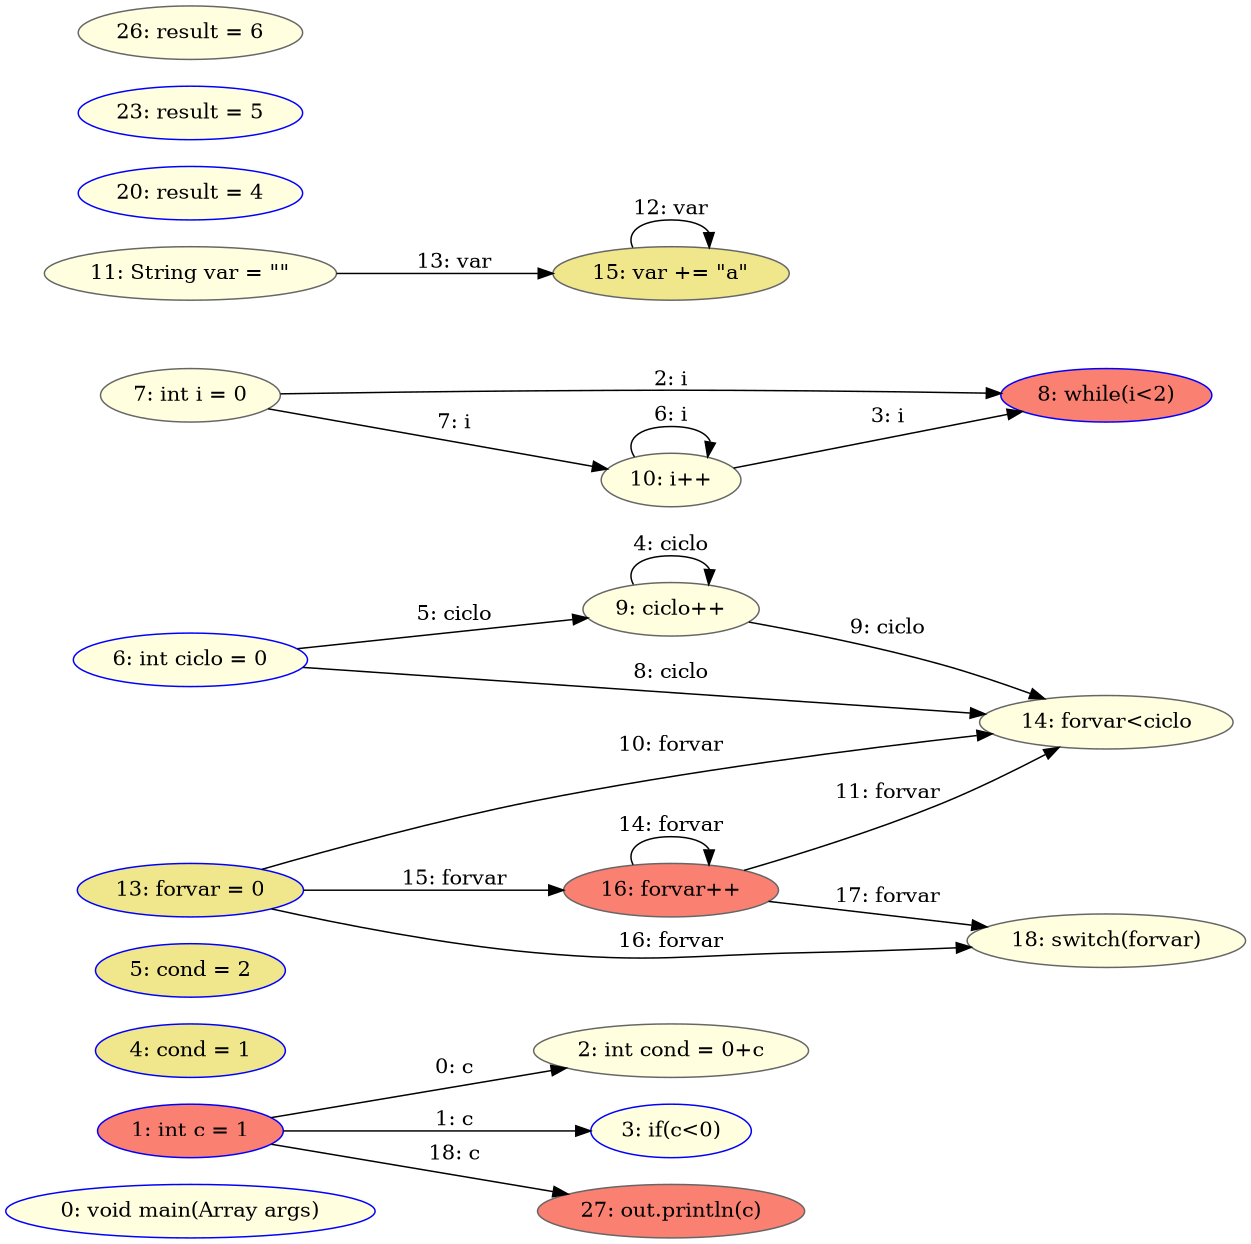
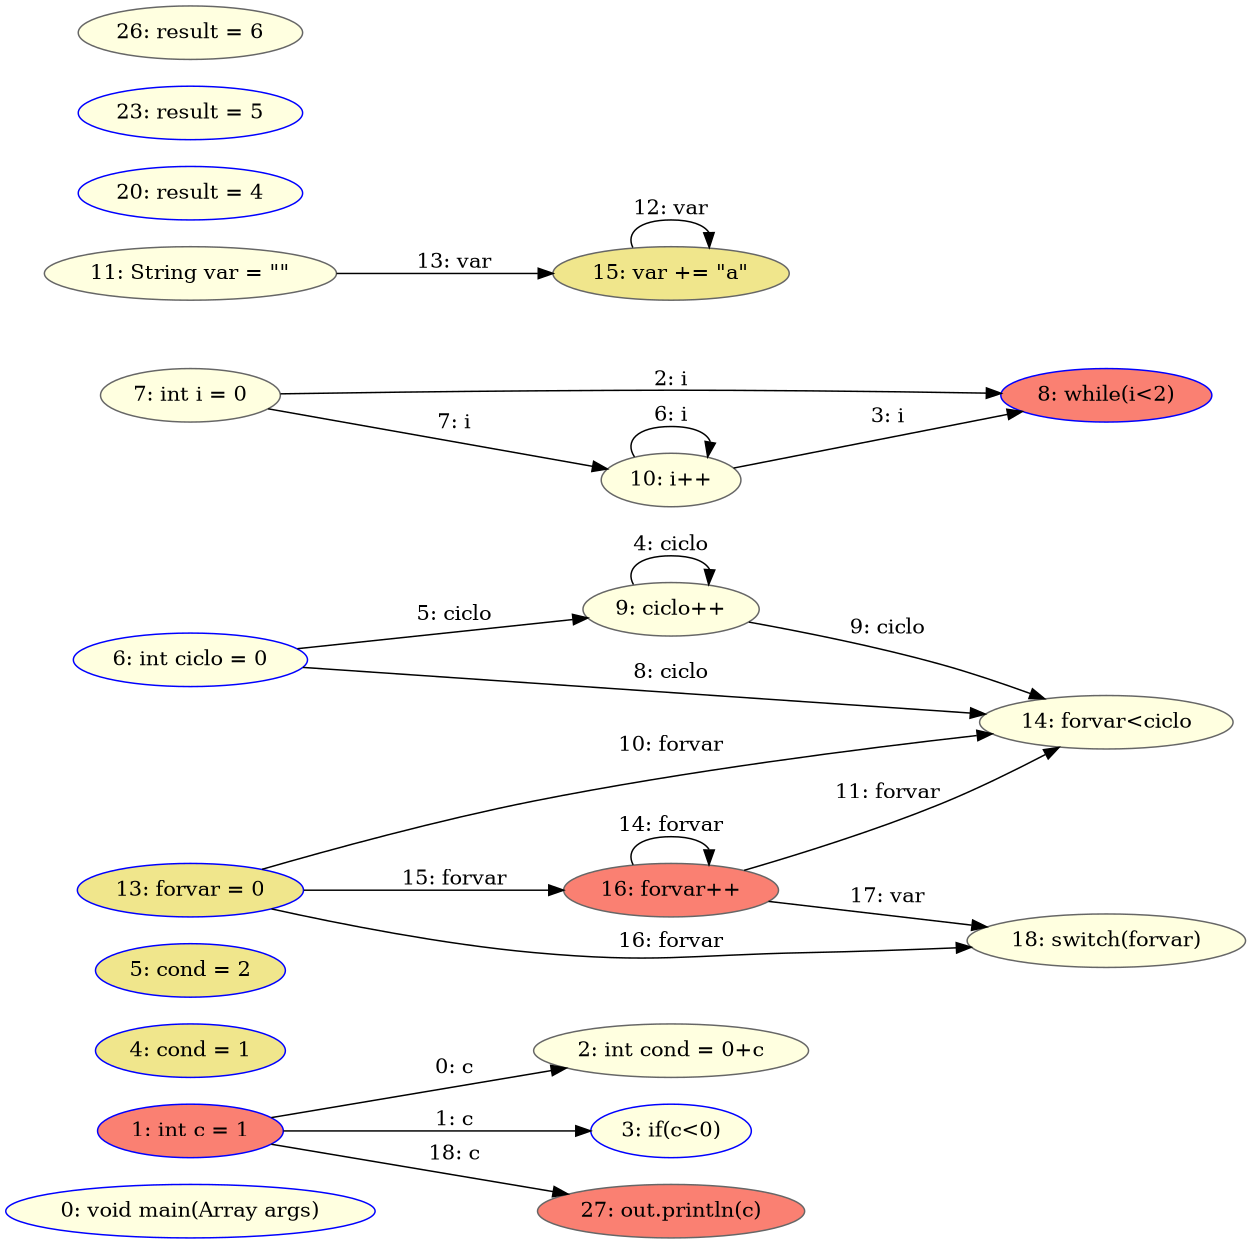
edge "16: forvar++" -> "18: switch(forvar)": label "17: forvar" -> "17: var"
